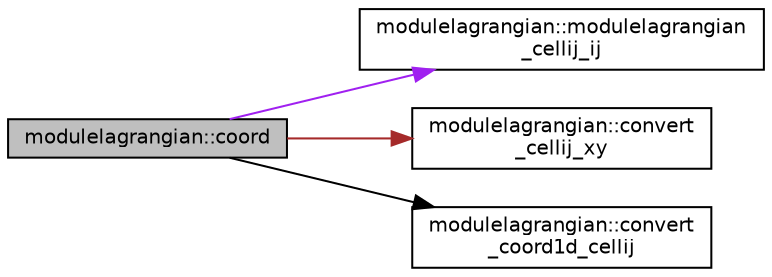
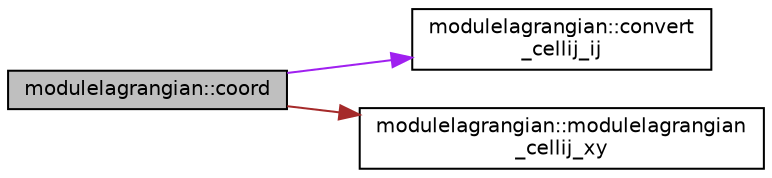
node "modulelagrangian::modulelagrangian _cellij_ij": label "modulelagrangian::modulelagrangian _cellij_ij" -> "modulelagrangian::convert _cellij_ij"
node "modulelagrangian::convert _cellij_xy": label "modulelagrangian::convert _cellij_xy" -> "modulelagrangian::modulelagrangian _cellij_xy"
node "modulelagrangian::convert _coord1d_cellij": removed
